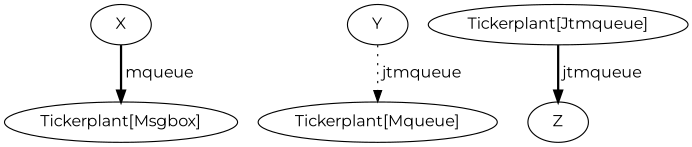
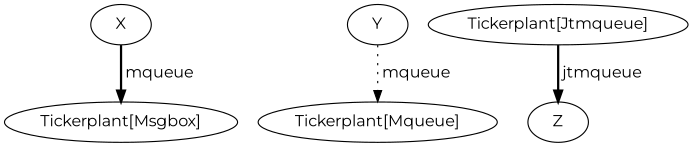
edge "Y" -> "Tickerplant[Mqueue]": label " jtmqueue" -> " mqueue"
